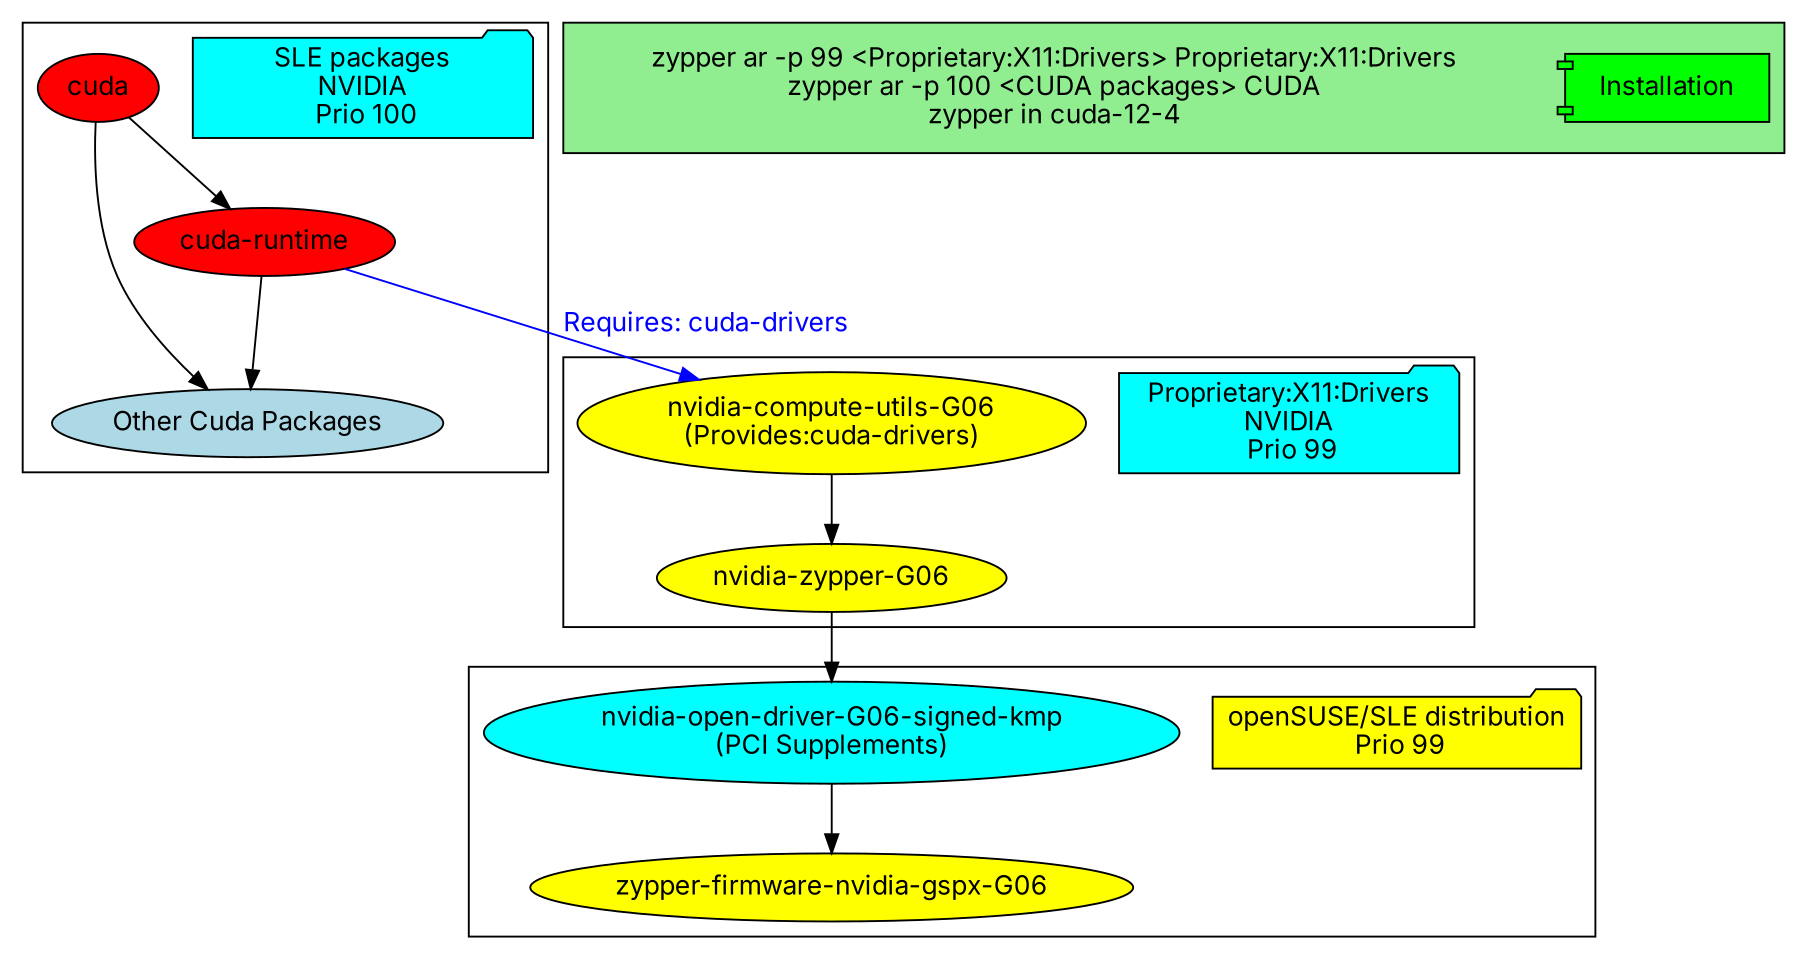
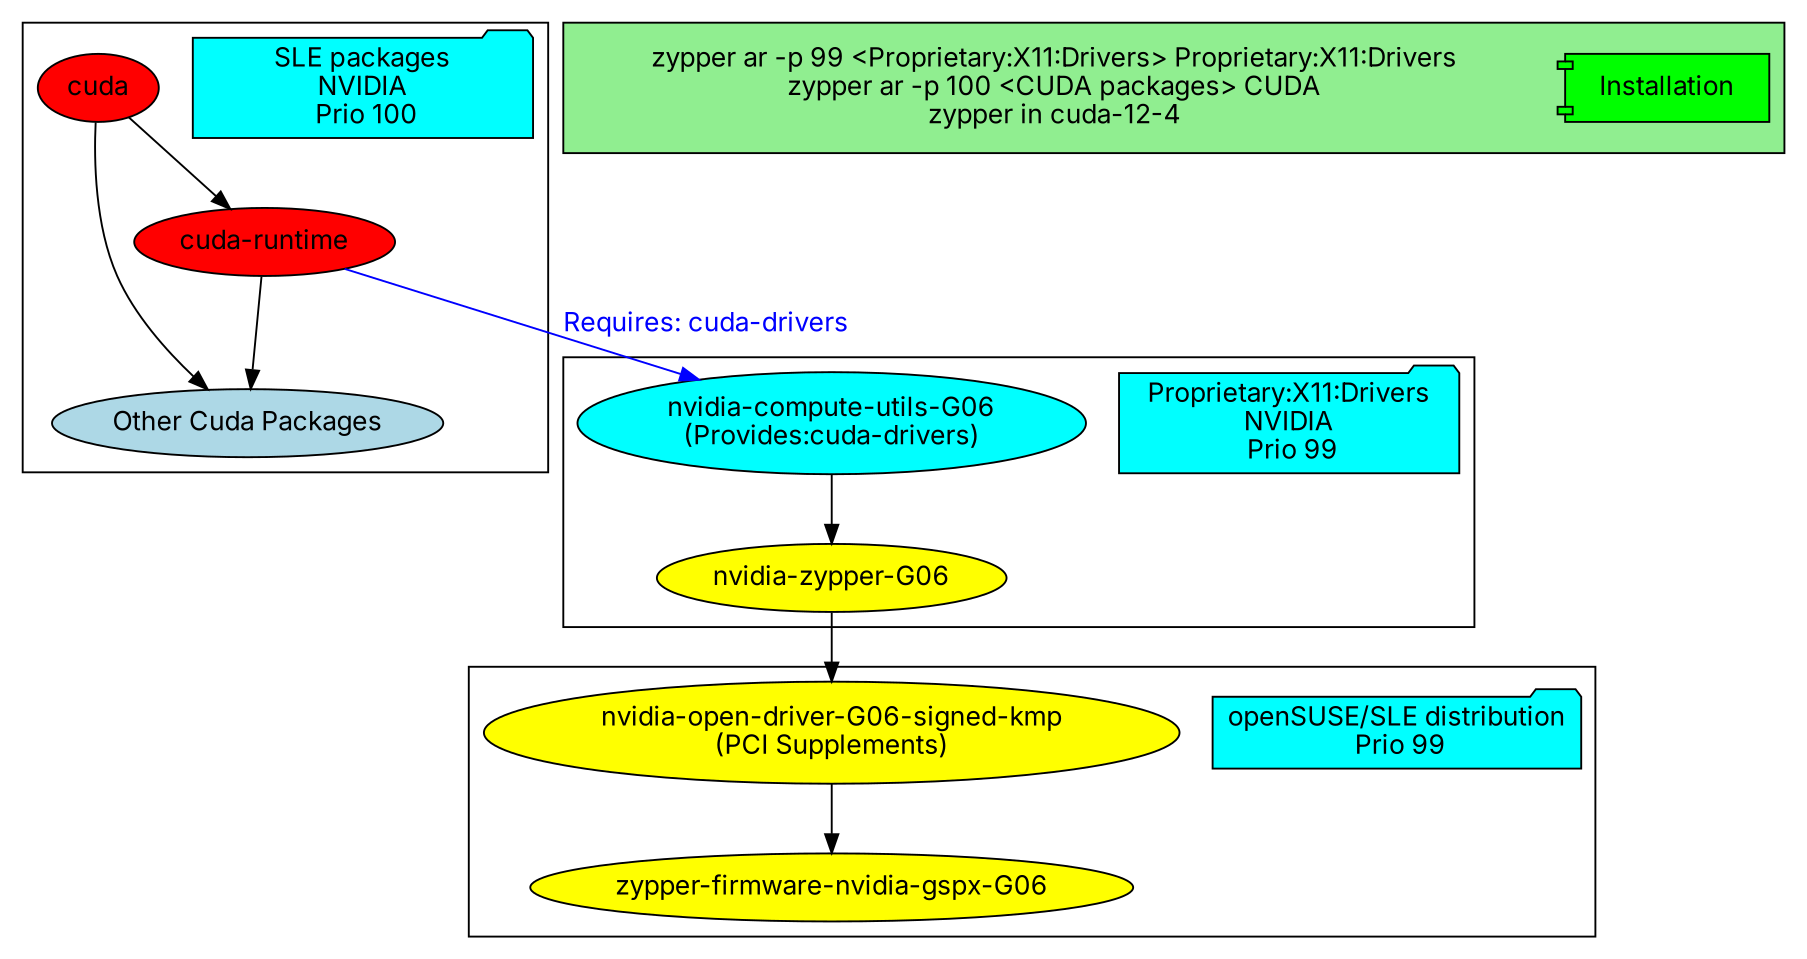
node "nvidia-compute-utils-G06 (Provides:cuda-drivers)": fillcolor yellow -> aqua
node "nvidia-open-driver-G06-signed-kmp (PCI Supplements)": fillcolor aqua -> yellow
node "openSUSE/SLE distribution Prio 99": fillcolor yellow -> aqua
